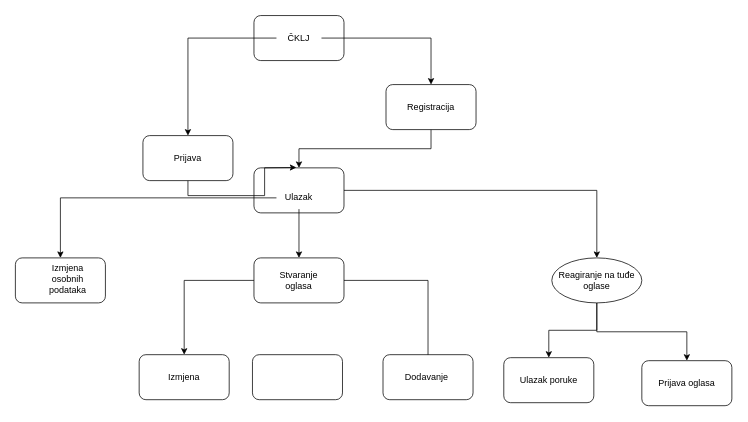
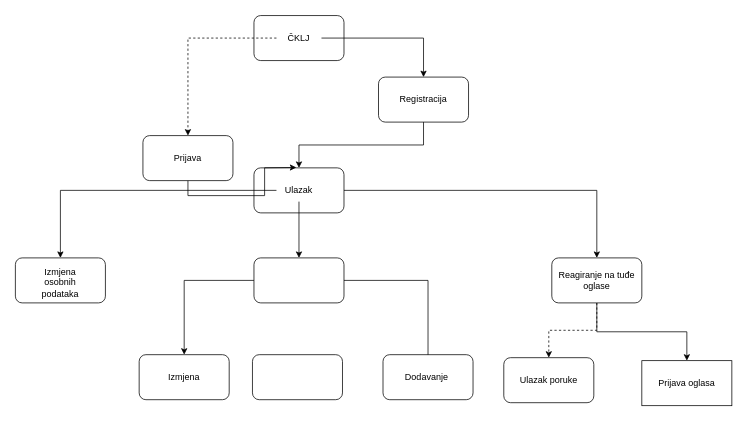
edge "ČKLJ" -> "Prijava": style solid -> dashed
node "Registracija": moved (431, 107) -> (423, 99)
node "Ulazak": moved (299, 198) -> (299, 190)
node "Izmjena osobnih podataka": moved (68, 279) -> (60, 282)
node "Stvaranje oglasa": removed
node "Reagiranje na tuđe oglase": shape ellipse -> rounded rectangle
edge "Reagiranje na tuđe oglase" -> "Ulazak poruke": style solid -> dashed
node "Prijava oglasa": shape rounded rectangle -> rectangle
